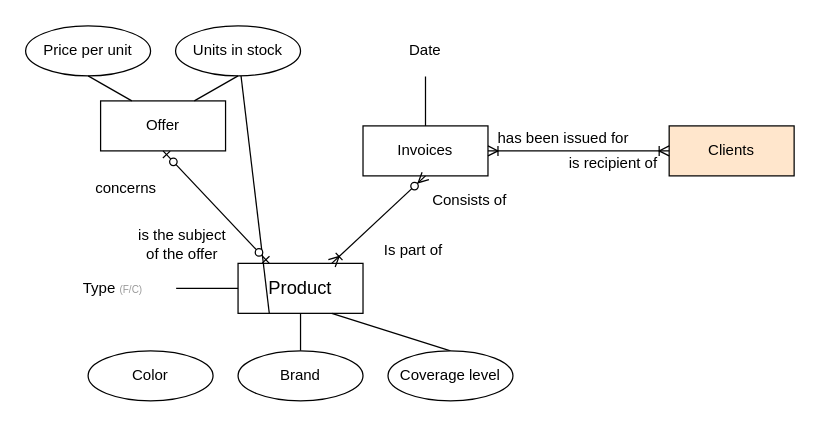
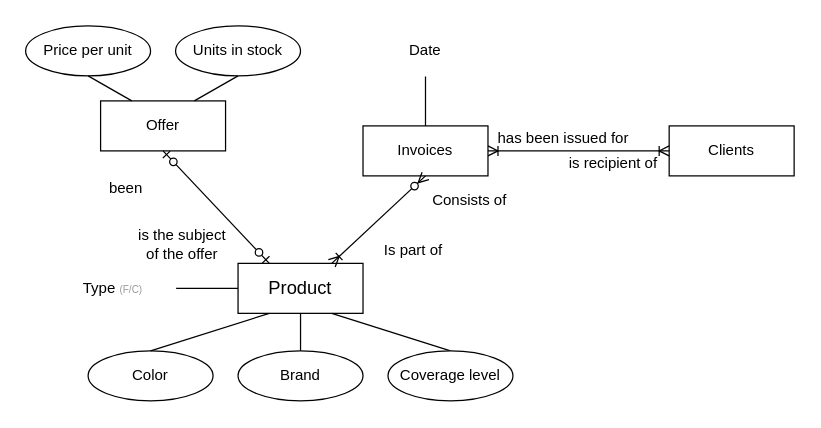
node "Clients": fillcolor #ffe6cc -> #ffffff
edge "Units in stock" -- "Product": now "Color" -- "Product"
node "concerns": label "concerns" -> "been"
